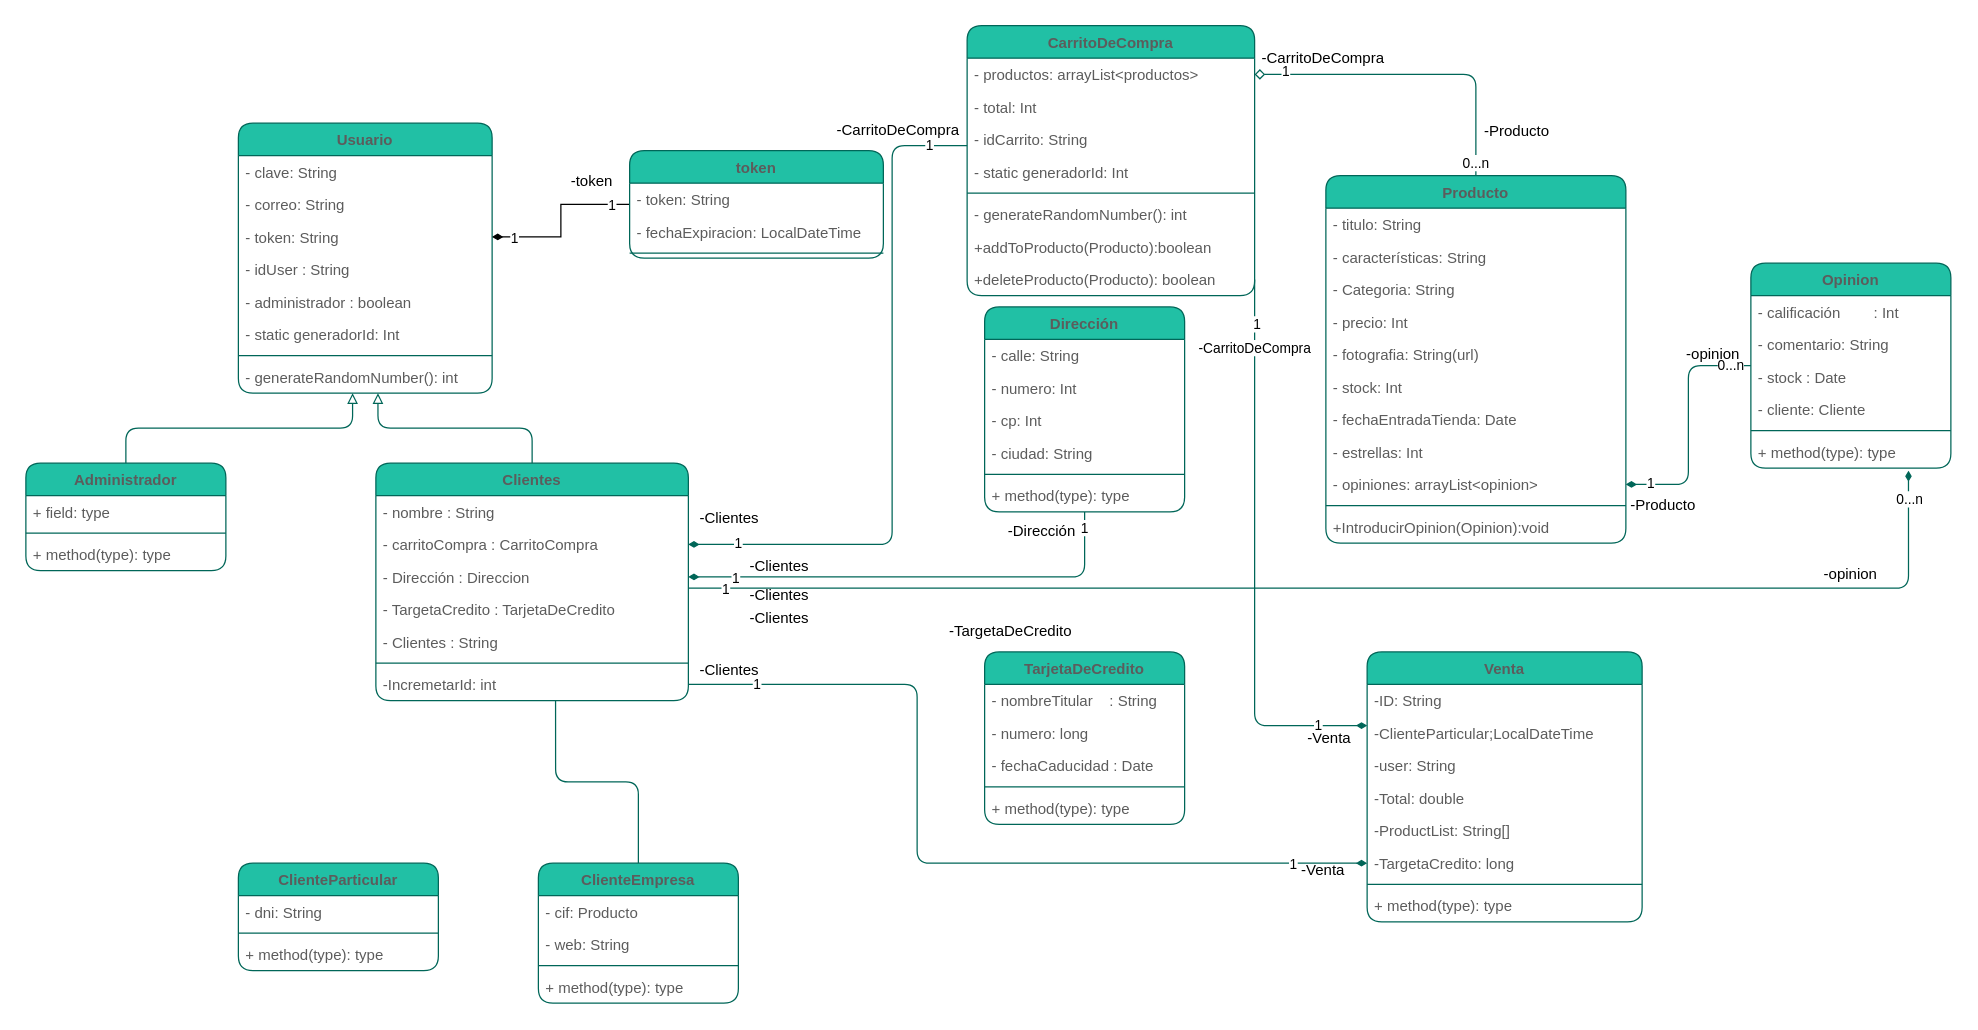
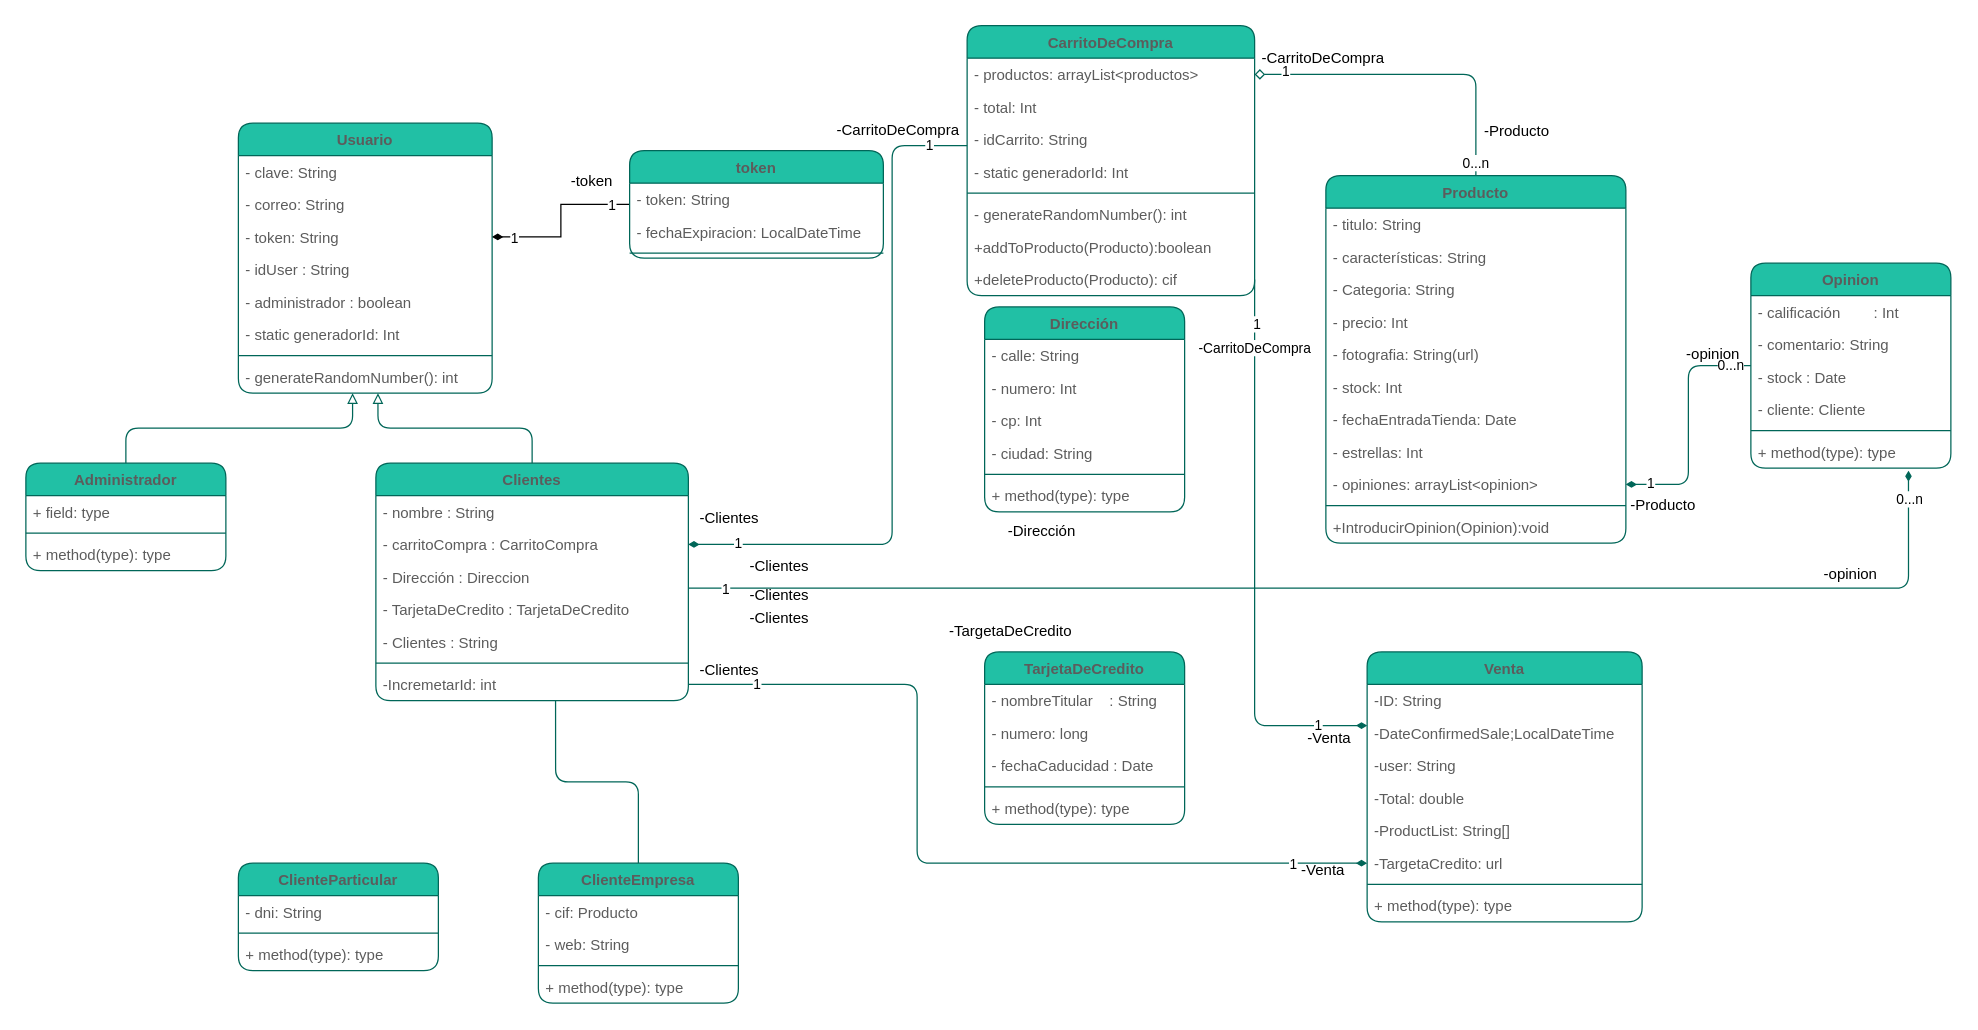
node "+deleteProducto(Producto): boolean": label "+deleteProducto(Producto): boolean" -> "+deleteProducto(Producto): cif"
edge "Dirección" -> "- Dirección : Direccion": removed, labels "1", "1"
node "- TargetaCredito : TarjetaDeCredito": label "- TargetaCredito : TarjetaDeCredito" -> "- TarjetaDeCredito : TarjetaDeCredito"
node "-ClienteParticular;LocalDateTime": label "-ClienteParticular;LocalDateTime" -> "-DateConfirmedSale;LocalDateTime"
node "-TargetaCredito: long": label "-TargetaCredito: long" -> "-TargetaCredito: url"
